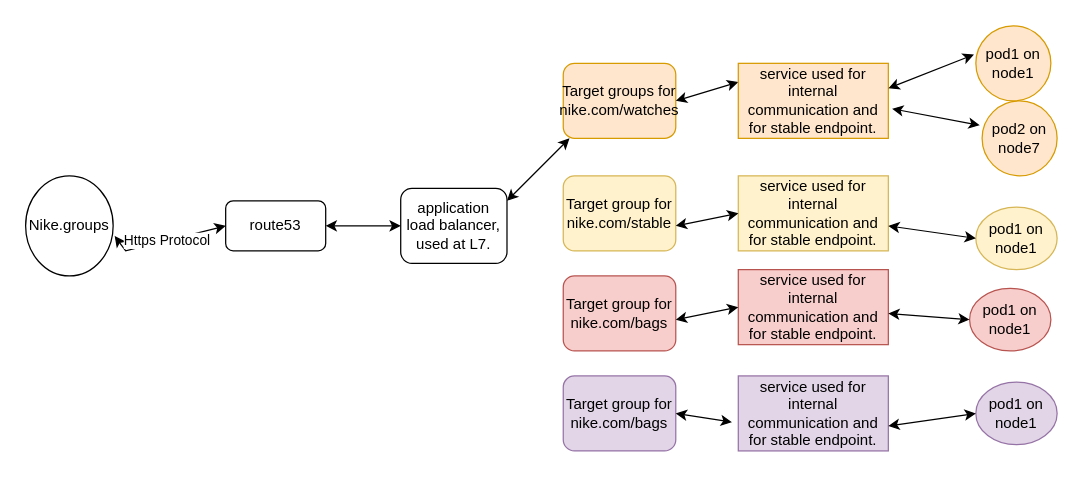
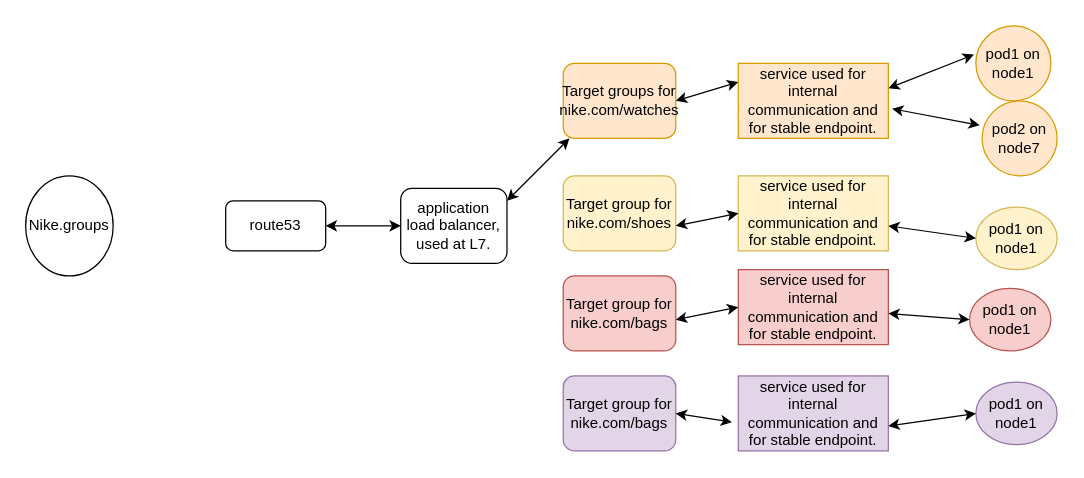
node "Target group for nike.com/stable": label "Target group for nike.com/stable" -> "Target group for nike.com/shoes"
edge "Nike.groups" -- "route53": removed, label "Https Protocol"
